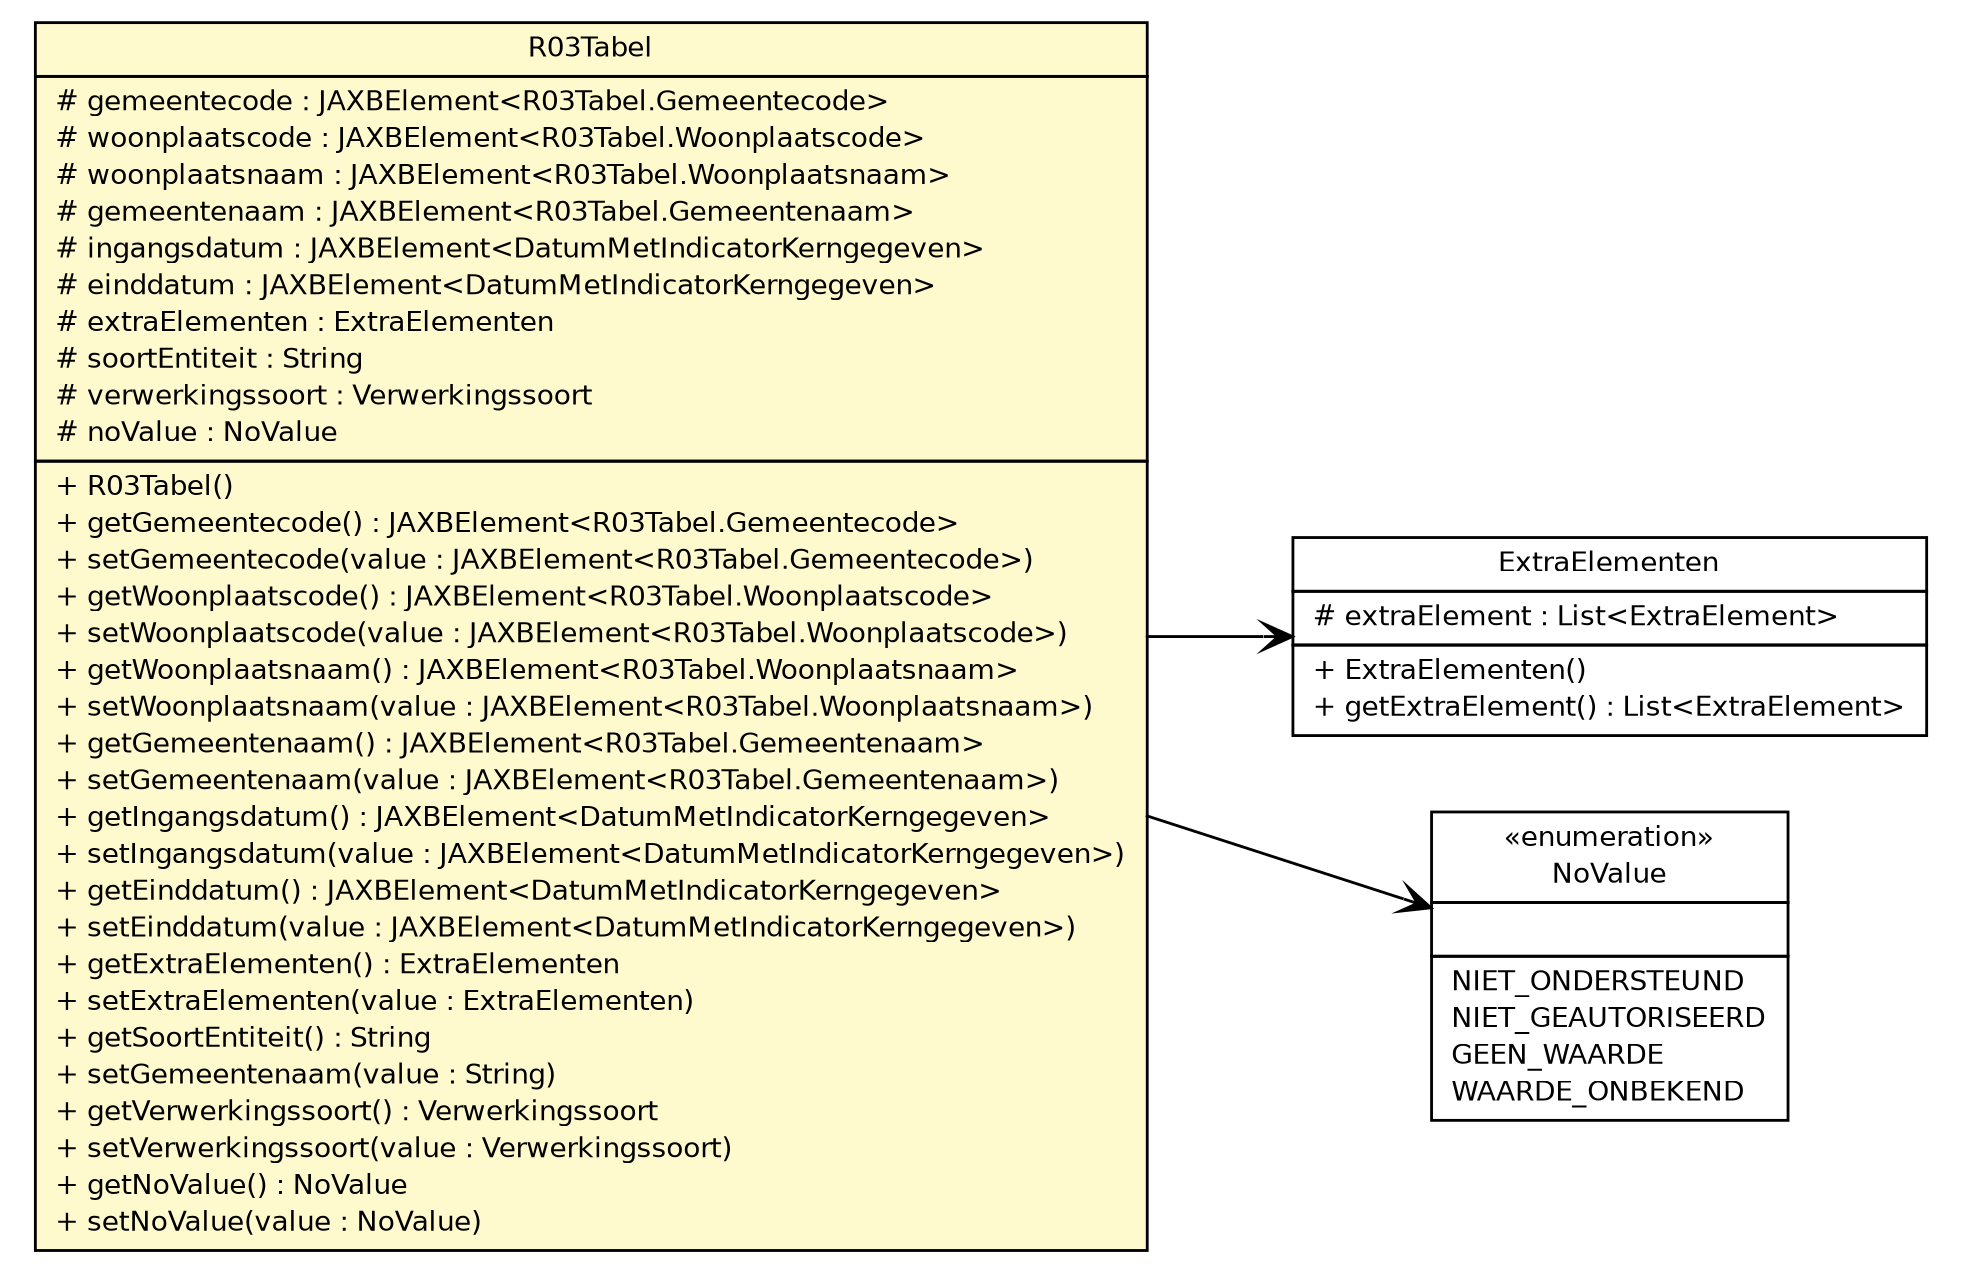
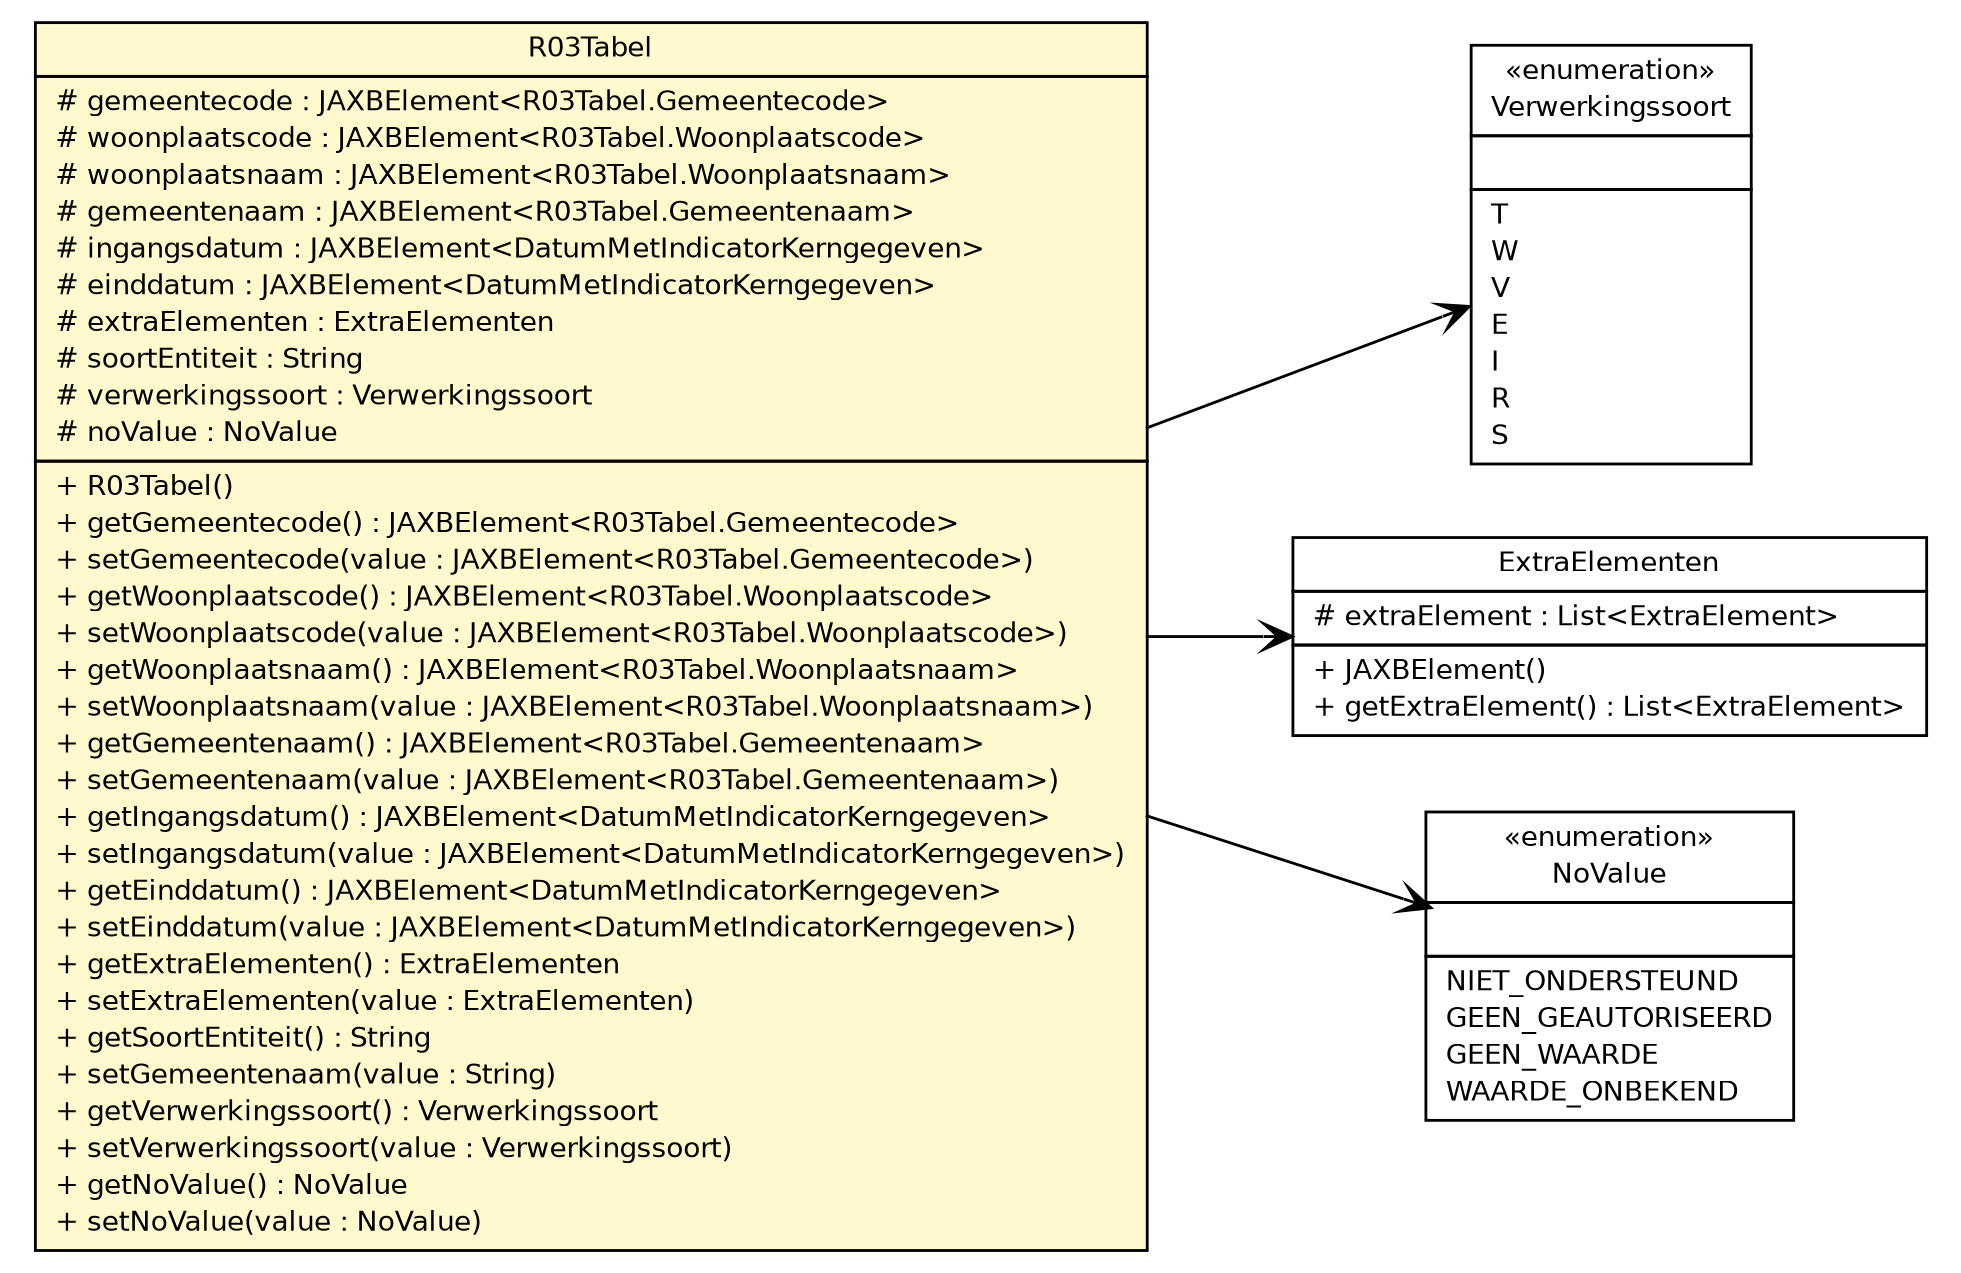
node "Verwerkingssoort": added
node "ExtraElementen": text "+ ExtraElementen()" -> "+ JAXBElement()"
node "NoValue": text "NIET_GEAUTORISEERD" -> "GEEN_GEAUTORISEERD"
